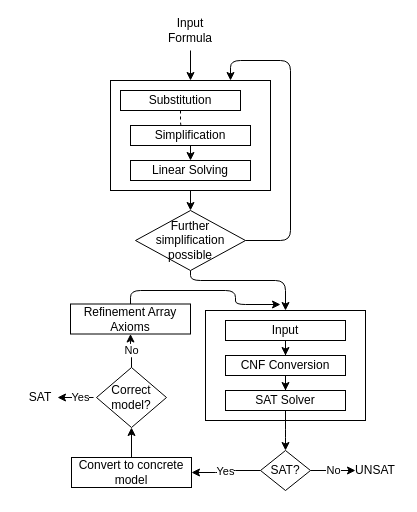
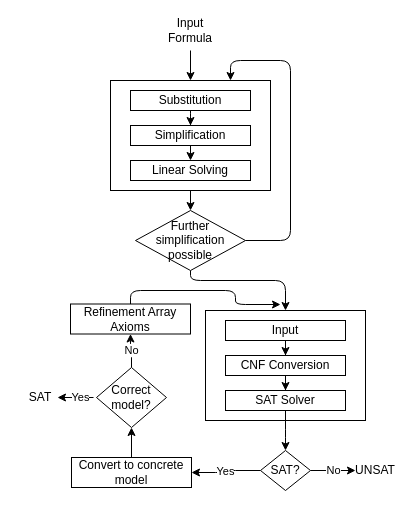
node "Substitution": moved (181, 101) -> (191, 101)
